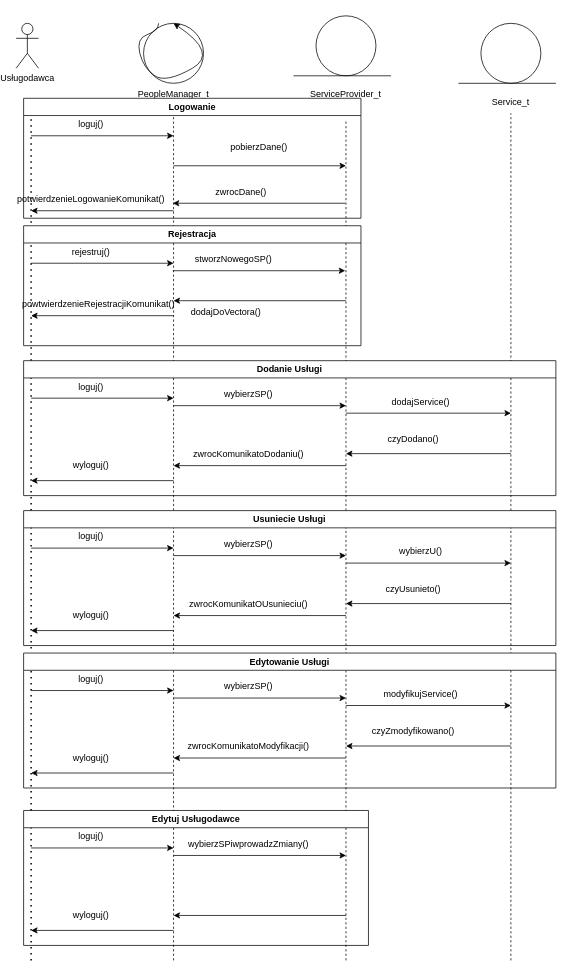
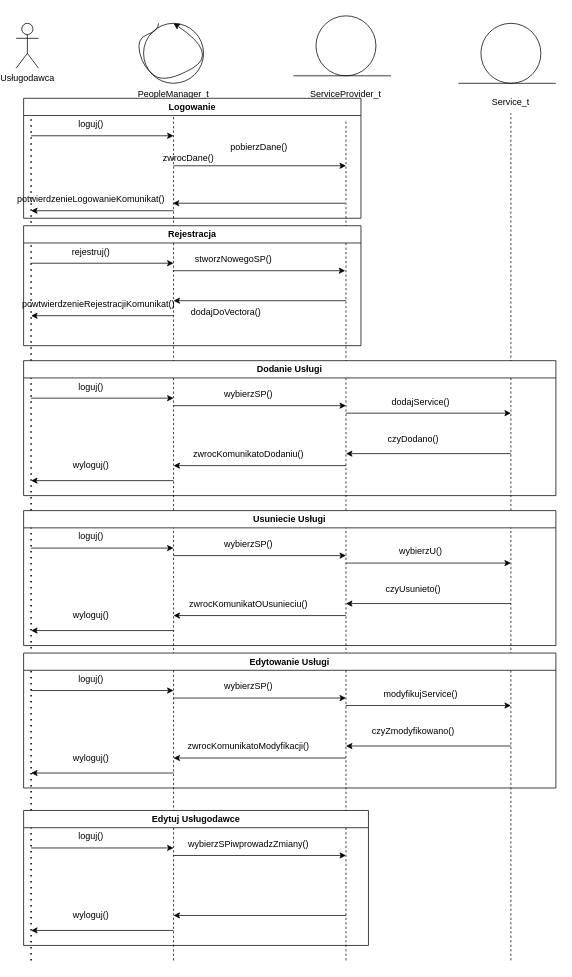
node "zwrocDane()": moved (241, 192) -> (189, 158)
